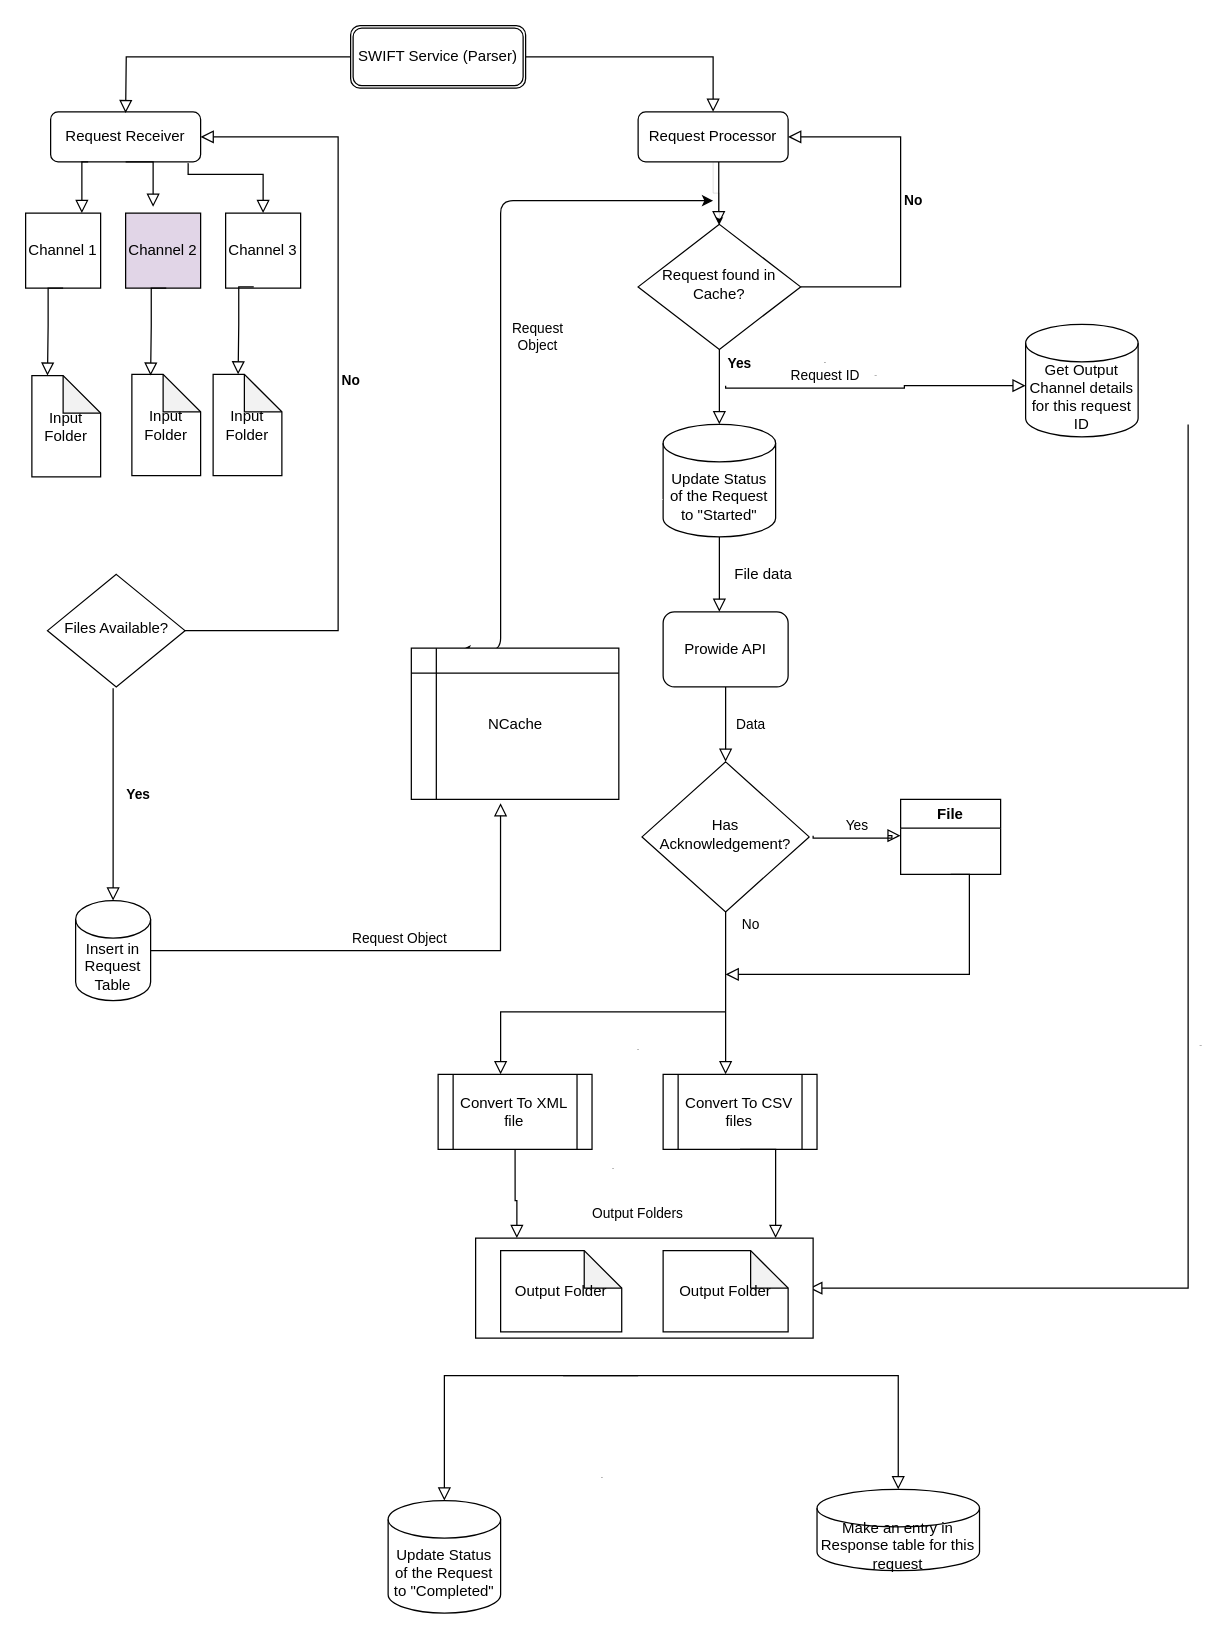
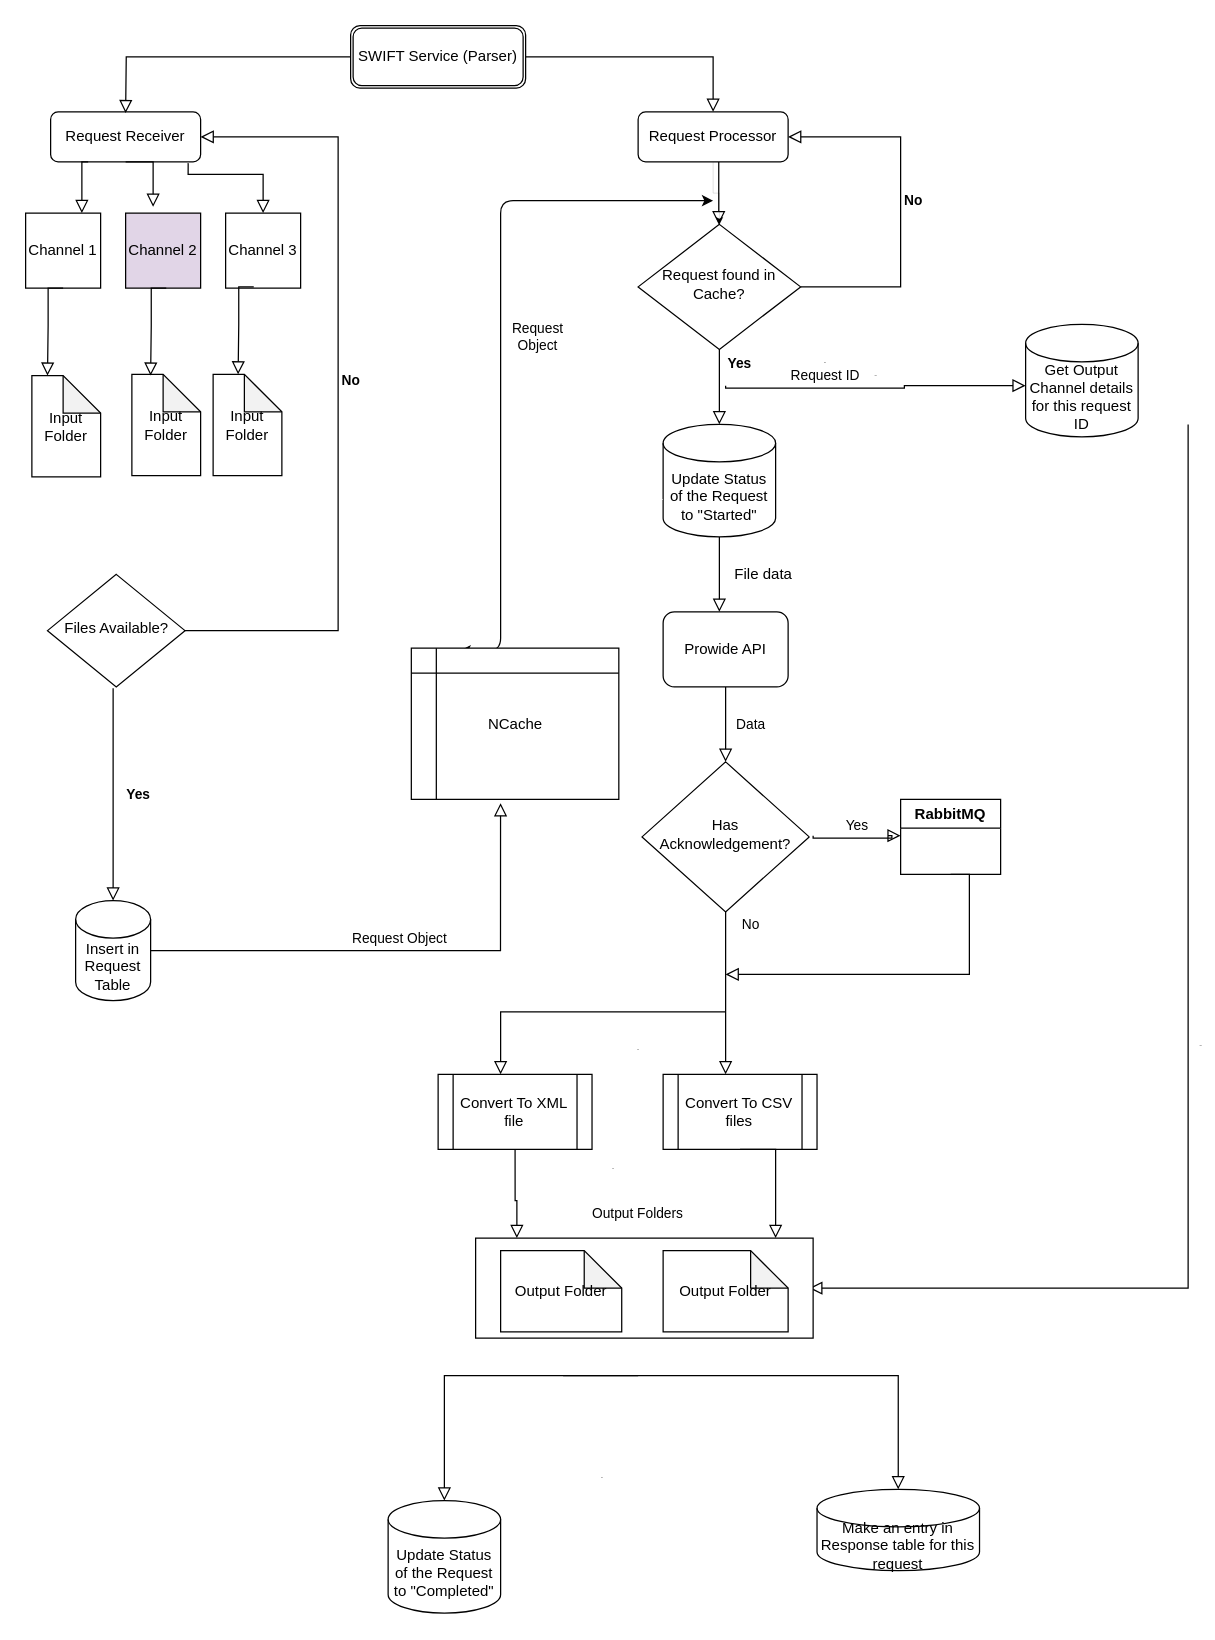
node "File": label "File" -> "RabbitMQ"
